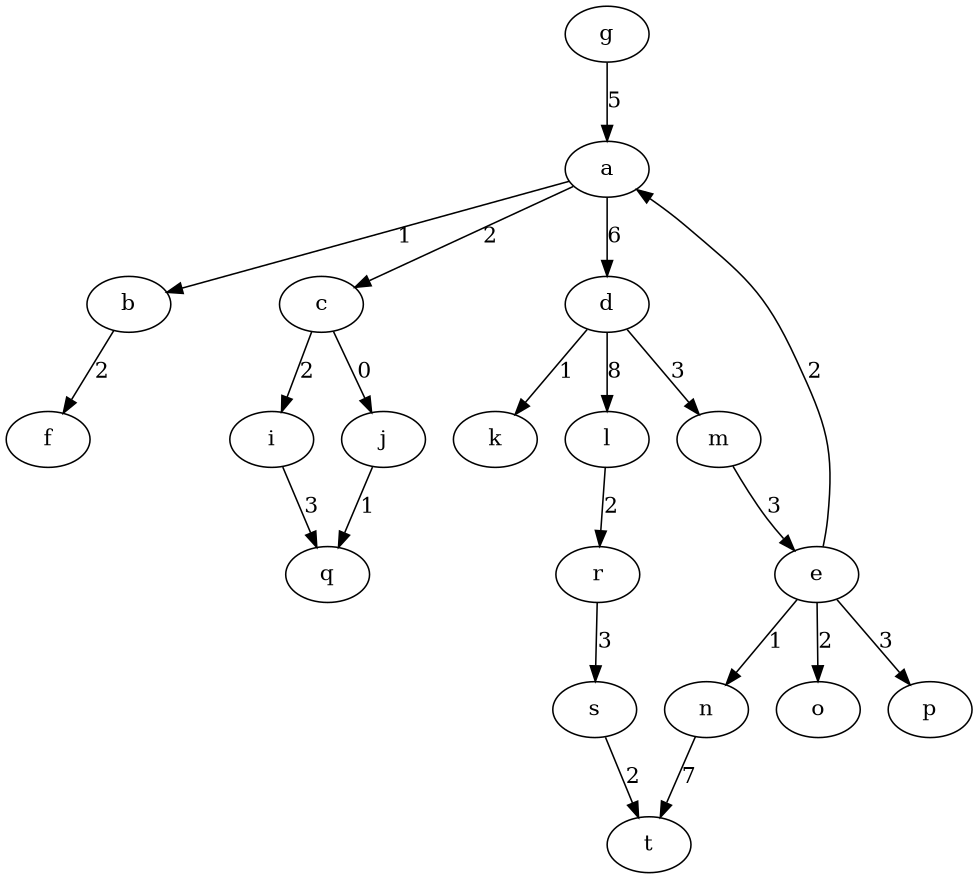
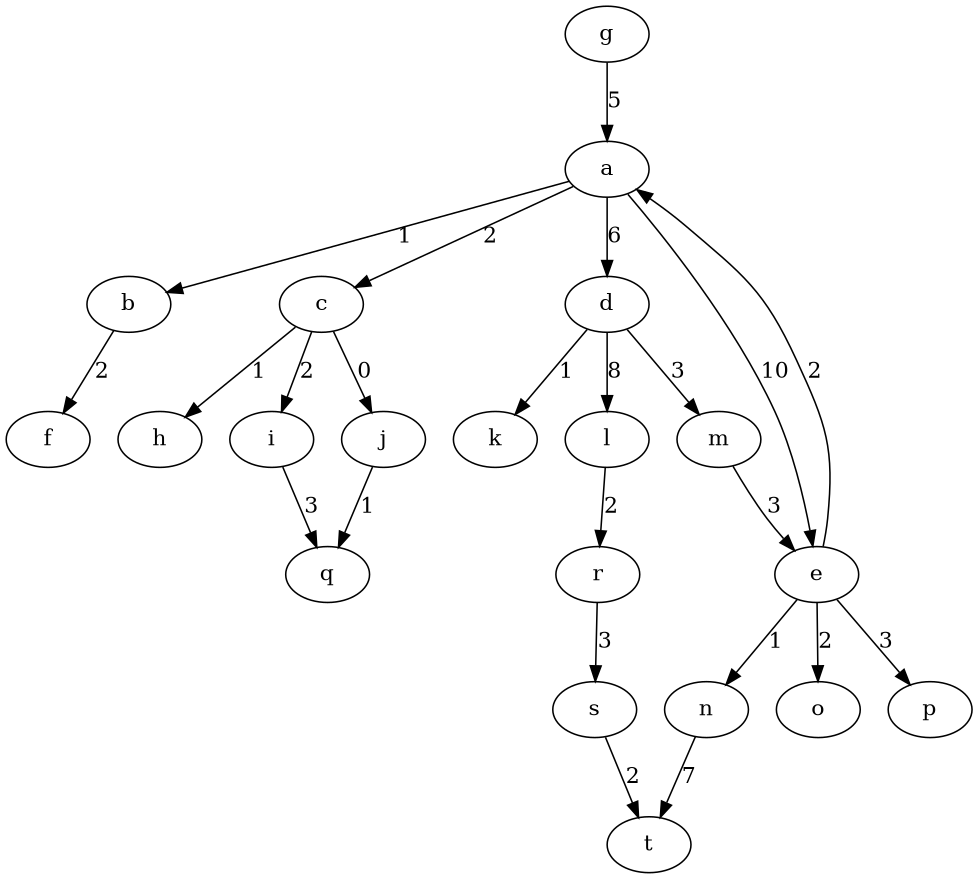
edge "a" -> "e": added, label "10"
node "h": added
